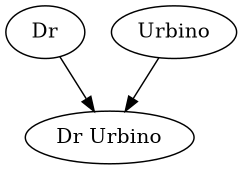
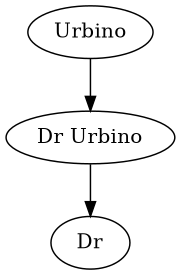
edge "Dr" -> "Dr Urbino": reversed
